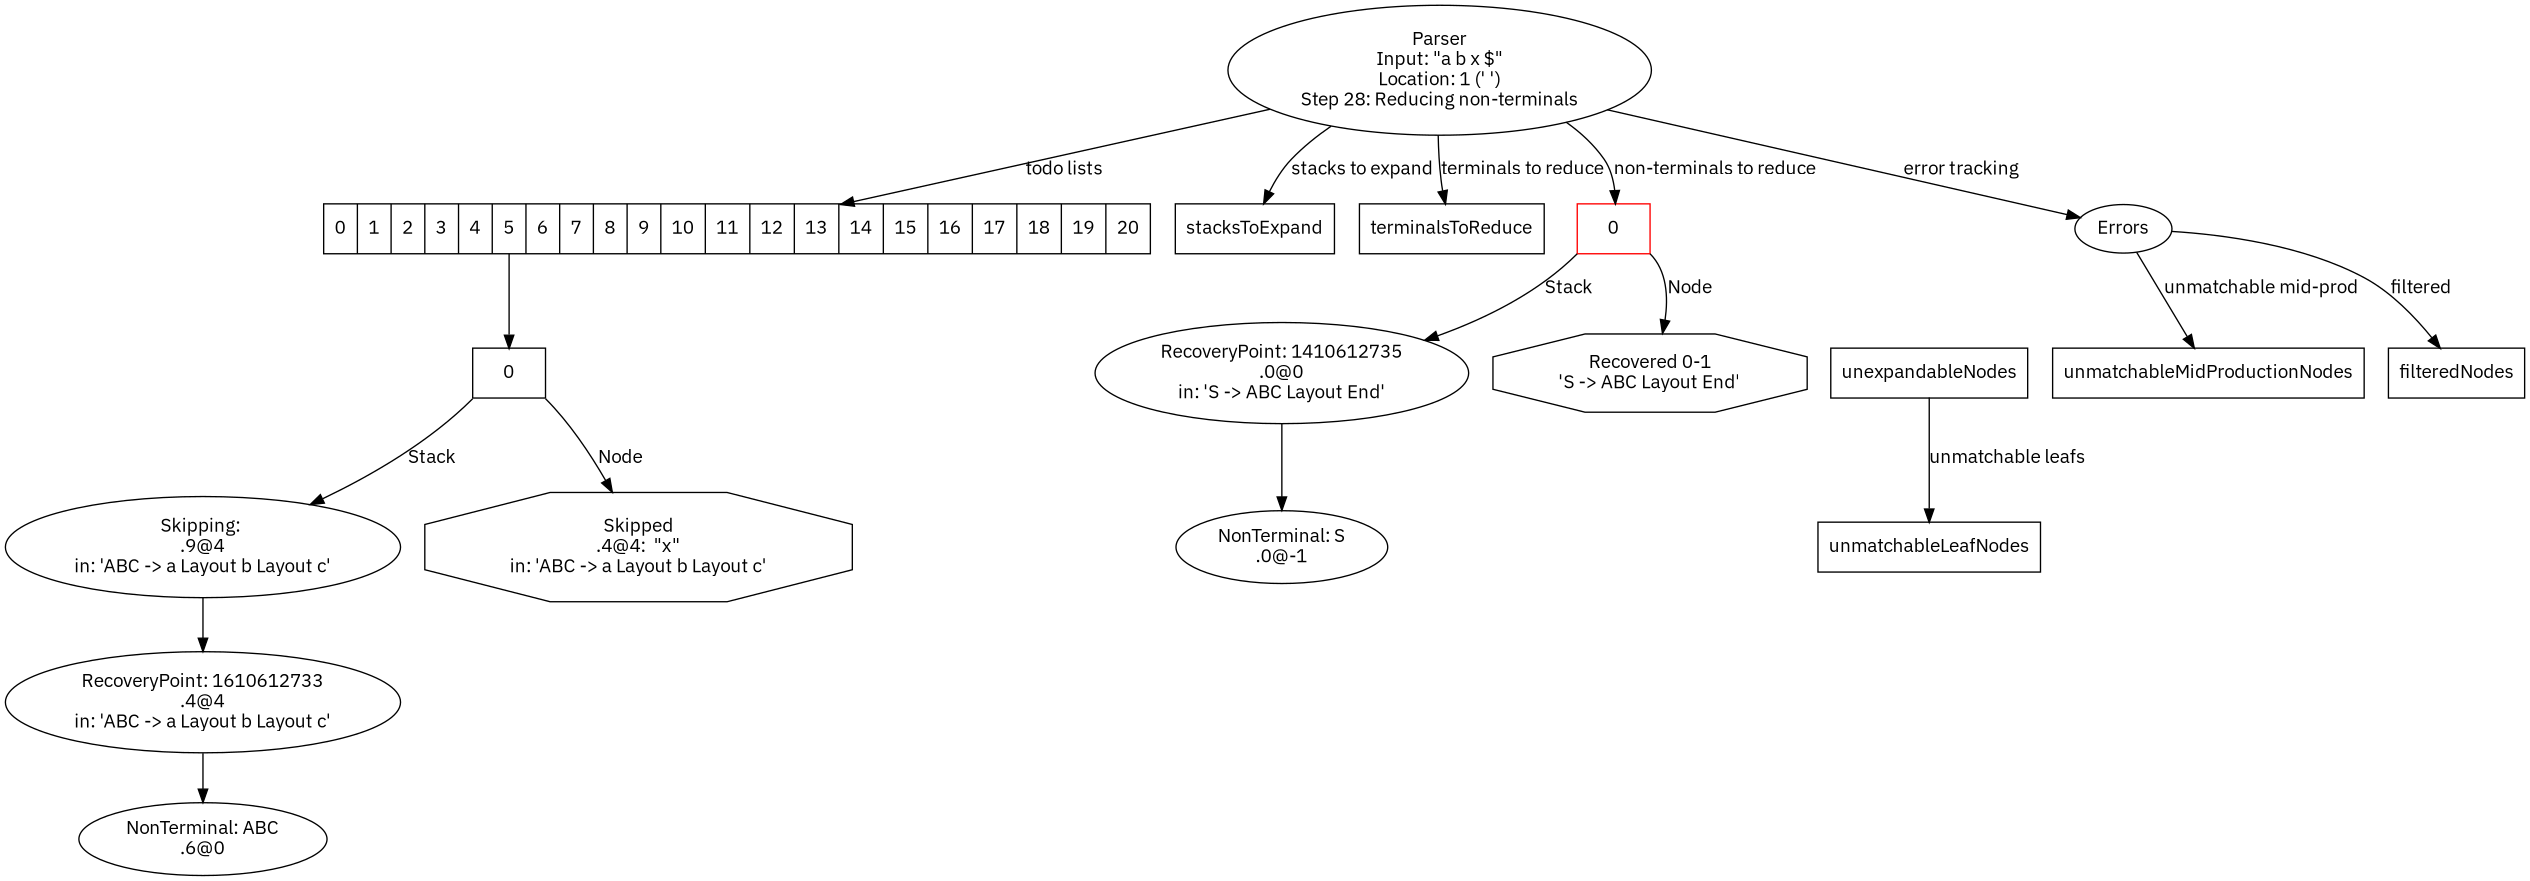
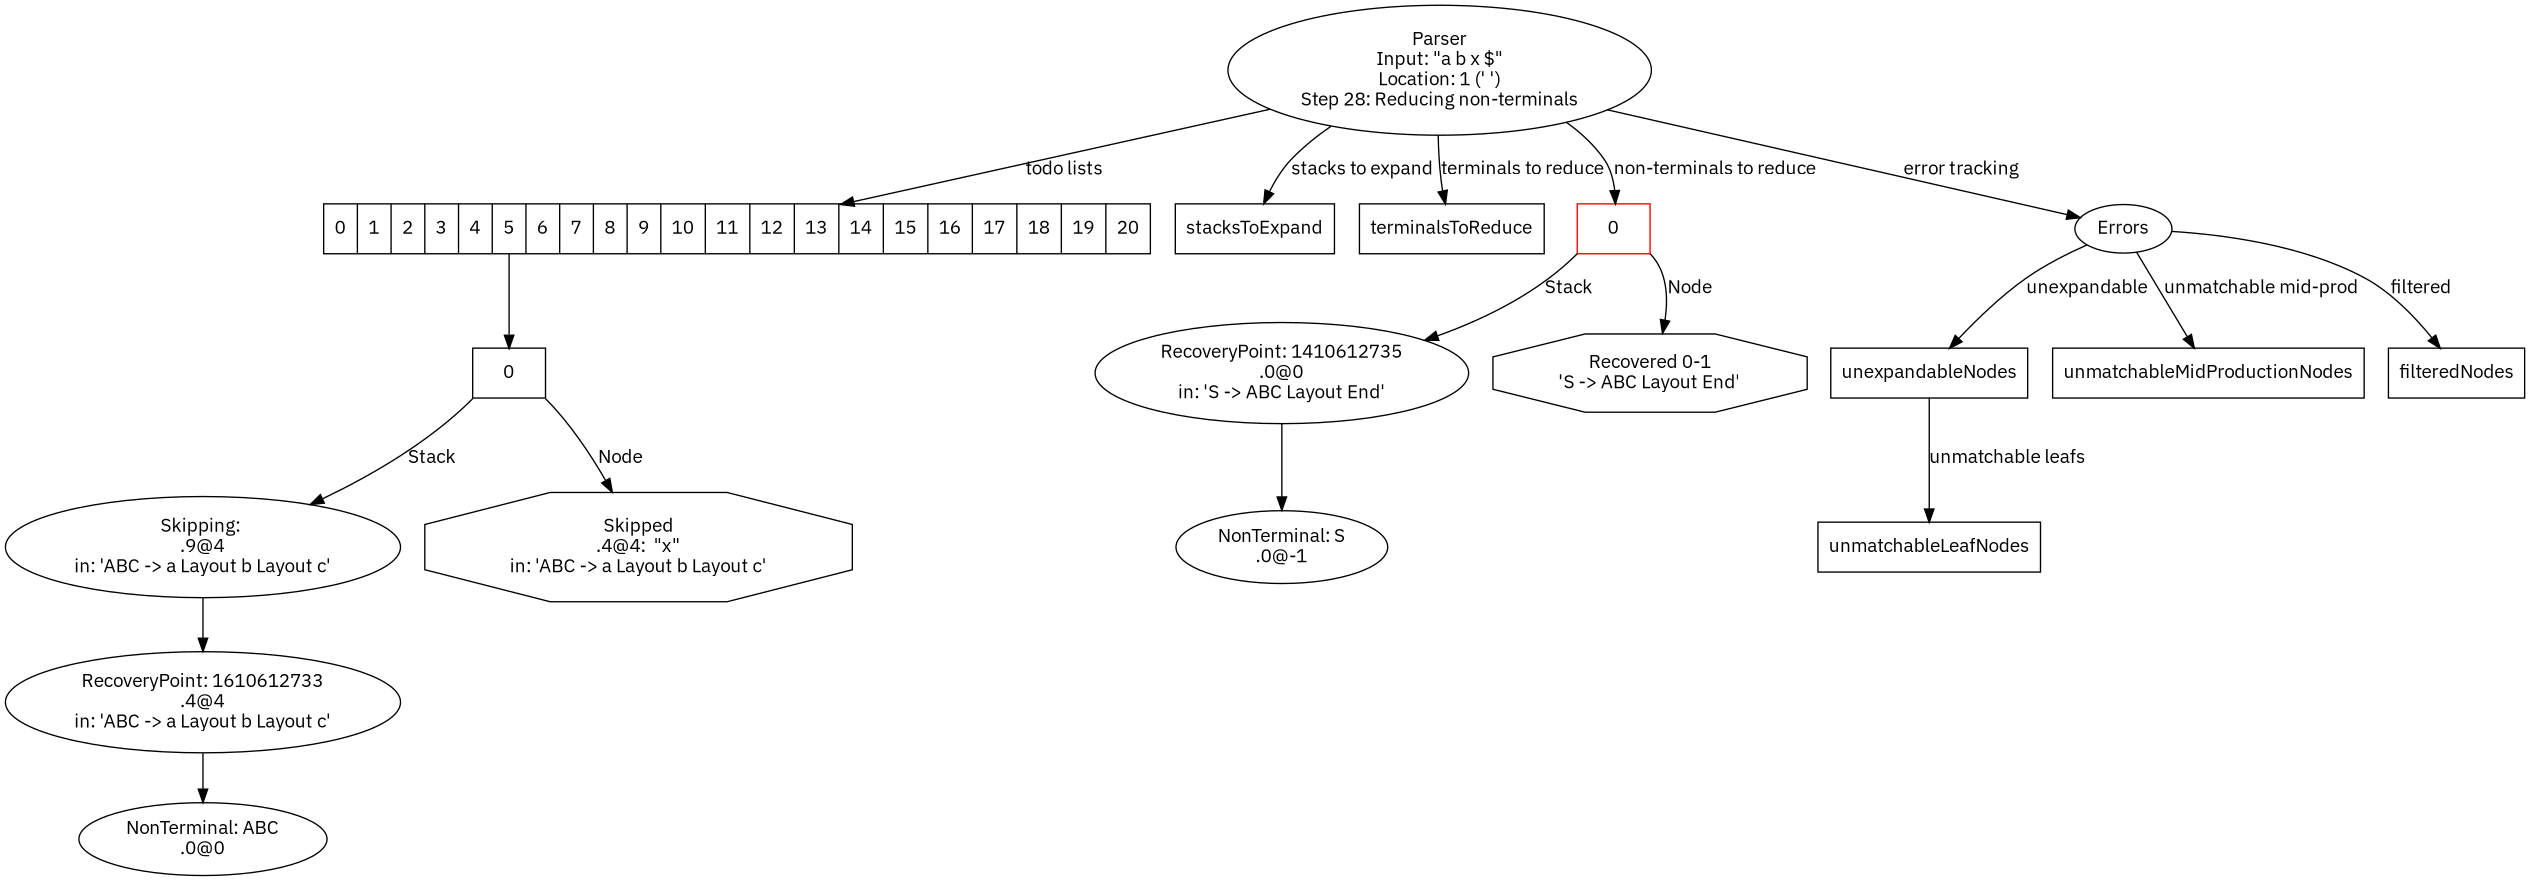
edge "Errors" -> "unexpandableNodes": added, label "unexpandable"
node "NonTerminal: ABC .6@0": label "NonTerminal: ABC .6@0" -> "NonTerminal: ABC .0@0"
